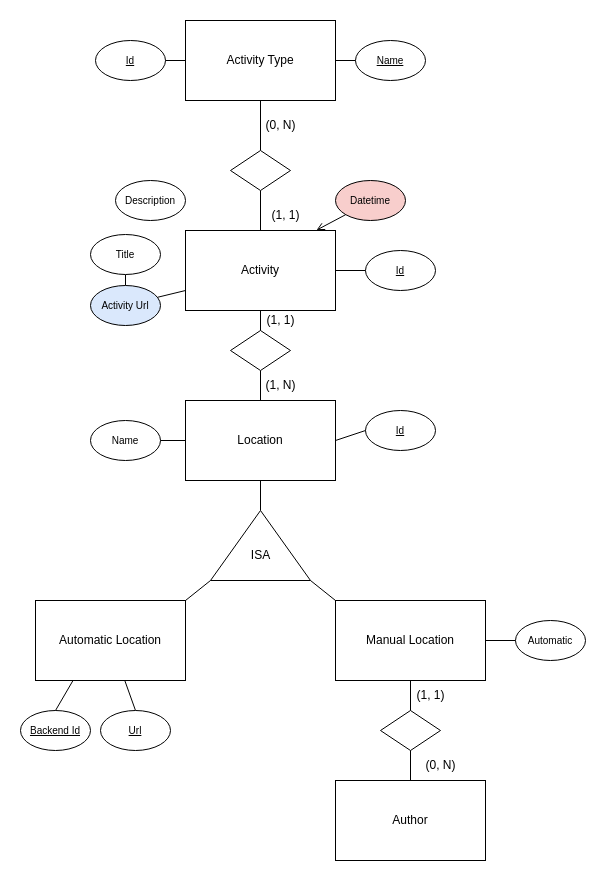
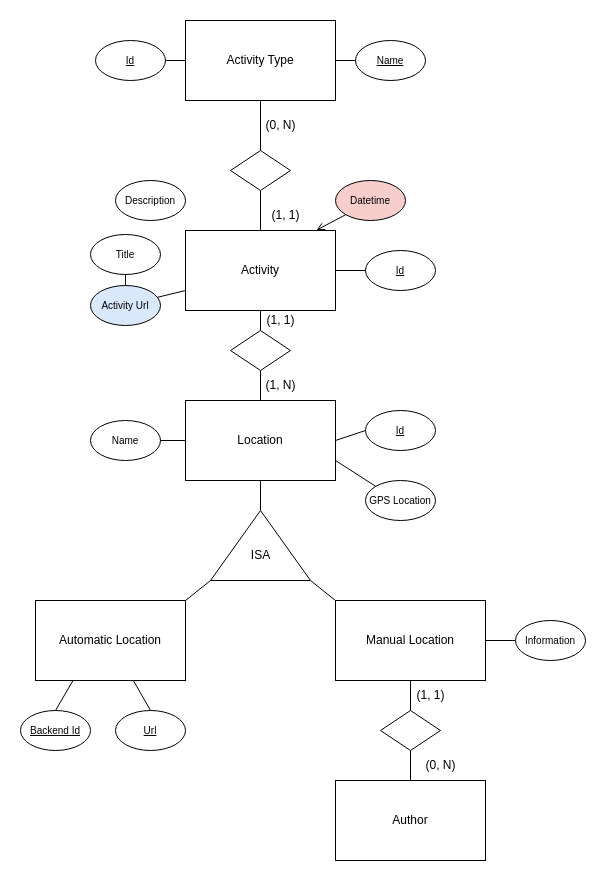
edge "Location" -- "GPS Location": added
node "GPS Location": added
node "Automatic": label "Automatic" -> "Information"
node "Url": moved (136, 731) -> (151, 731)
